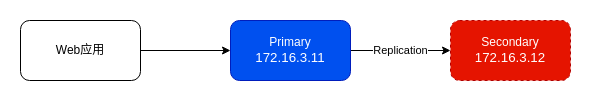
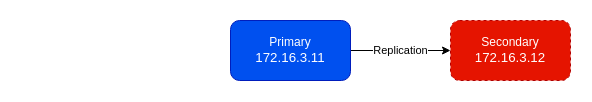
node "Web应用": removed
edge "Web应用" -> "Primary 172.16.3.11": removed
